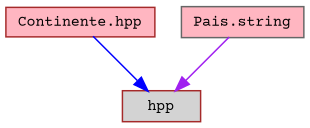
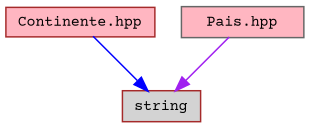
node "Pais.string": label "Pais.string" -> "Pais.hpp"
node "hpp": label "hpp" -> "string"
